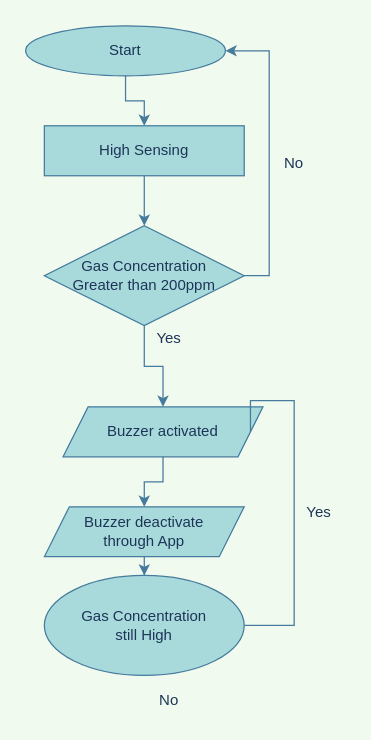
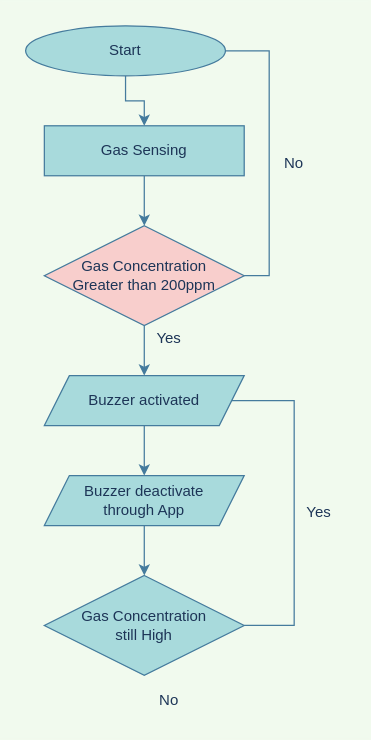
edge "Gas Concentration Greater than 200ppm" -> "Start": arrowhead classic -> none
node "High Sensing": label "High Sensing" -> "Gas Sensing"
node "Gas Concentration Greater than 200ppm": fillcolor #a8dadc -> #f8cecc
node "Buzzer activated": moved (163, 432) -> (144, 401)
node "Buzzer deactivate through App": moved (144, 532) -> (144, 501)
node "Gas Concentration still High": shape ellipse -> diamond
